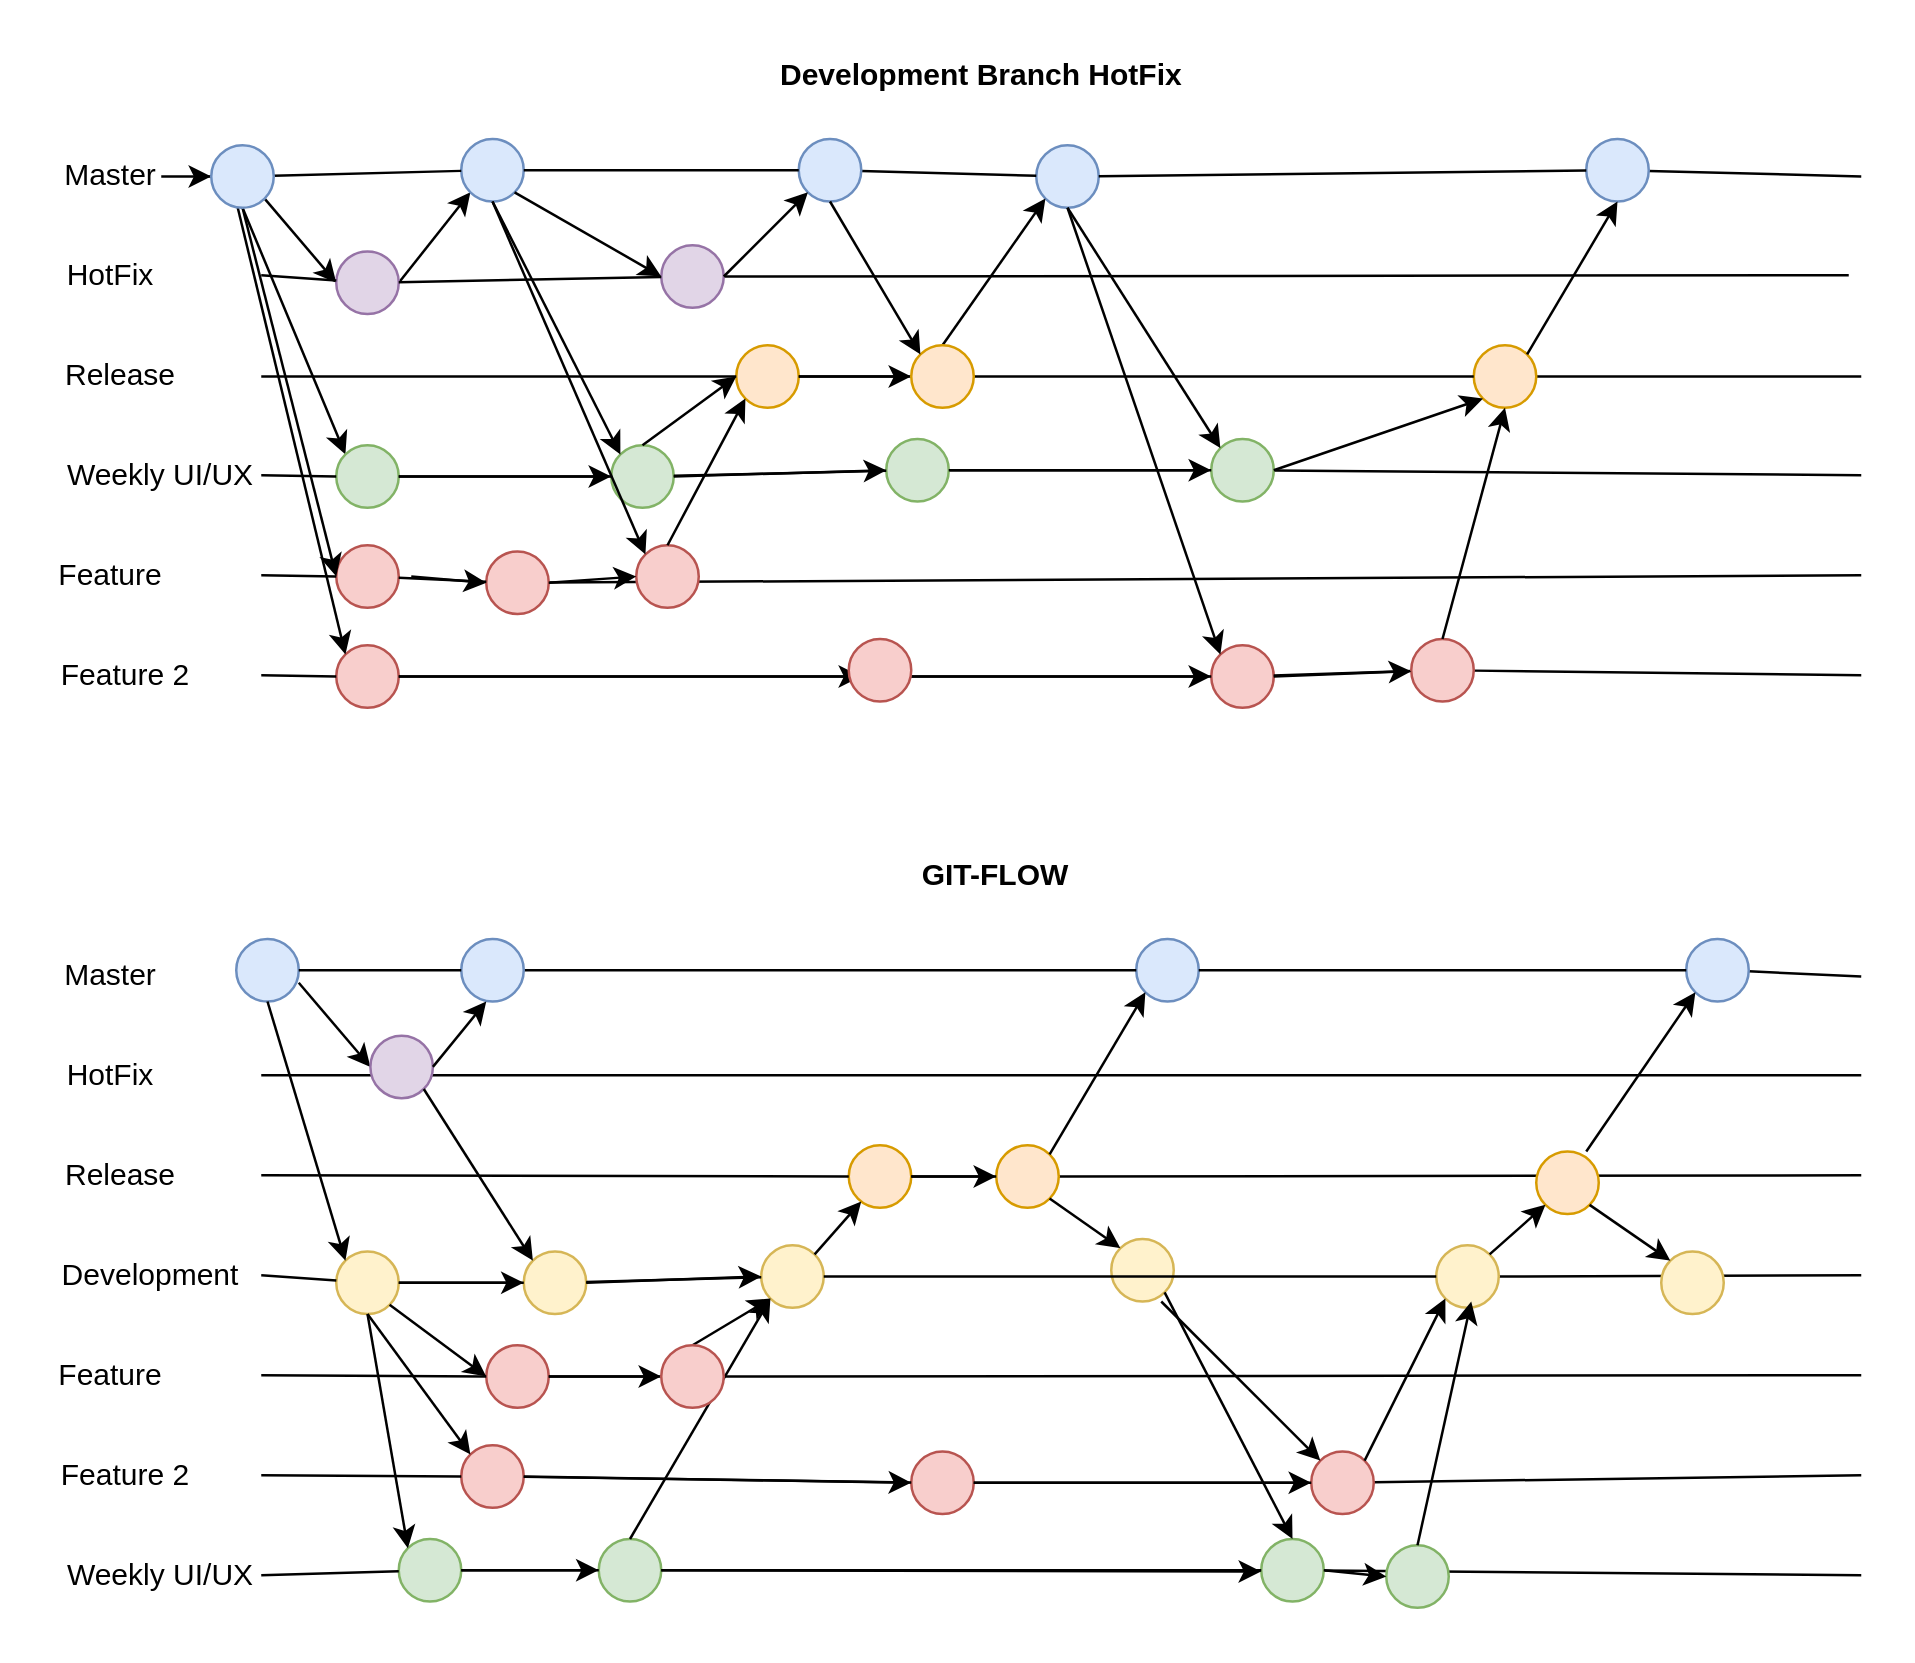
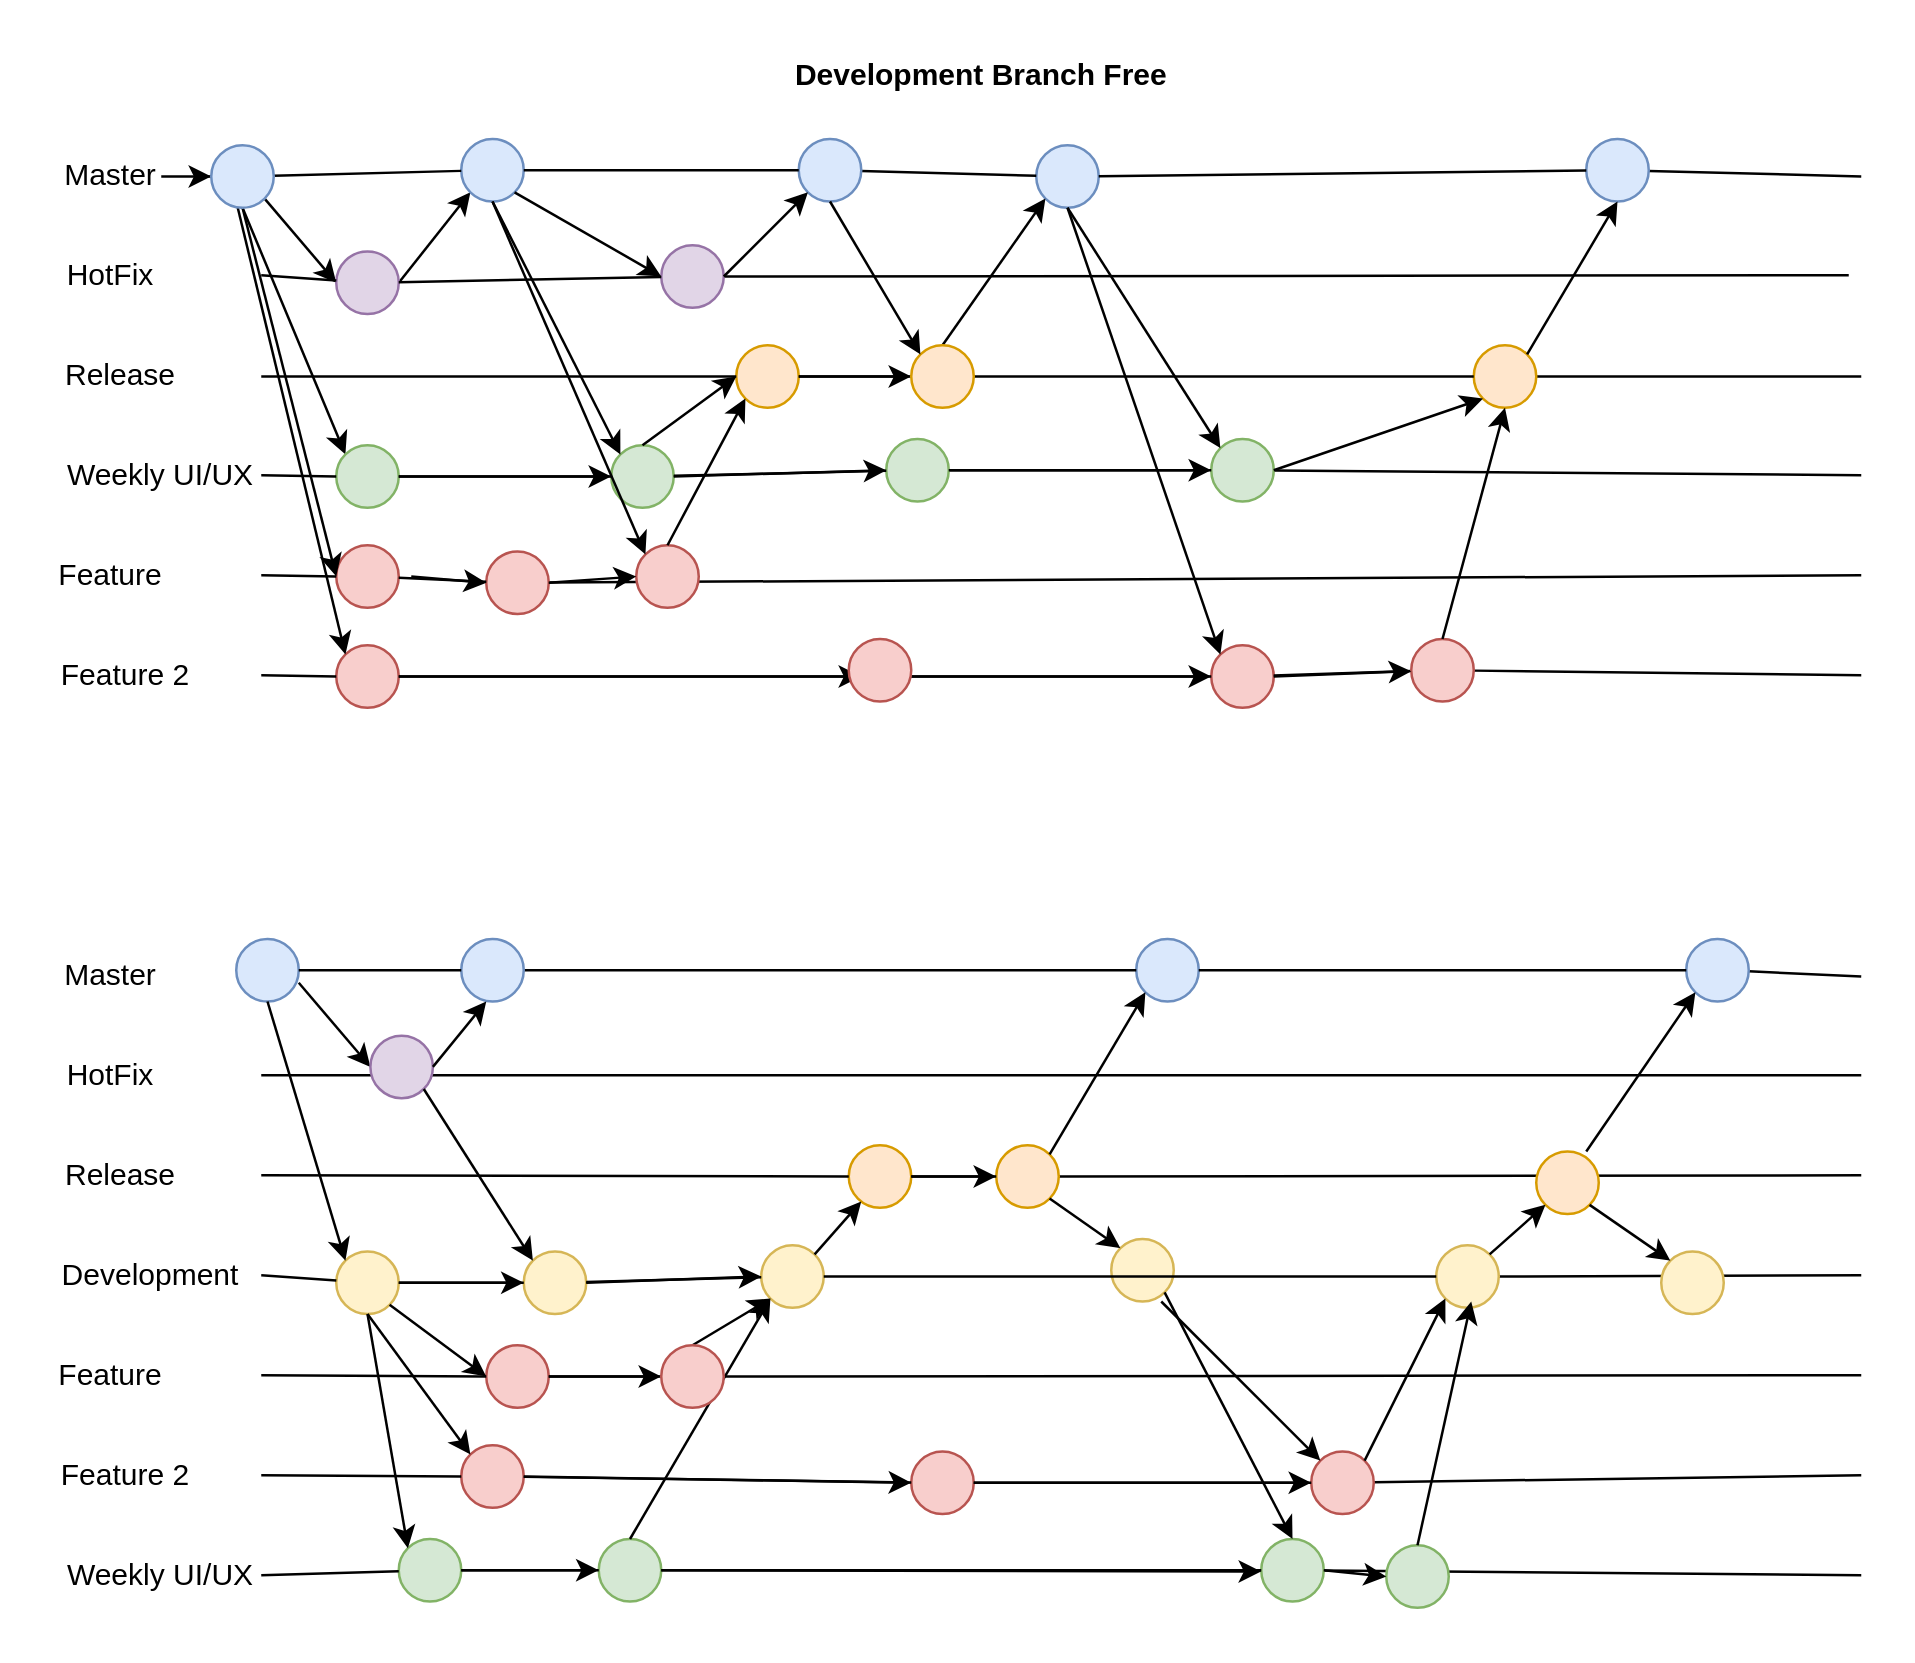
node "Development Branch HotFix": label "Development Branch HotFix" -> "Development Branch Free"
node "GIT-FLOW": removed
